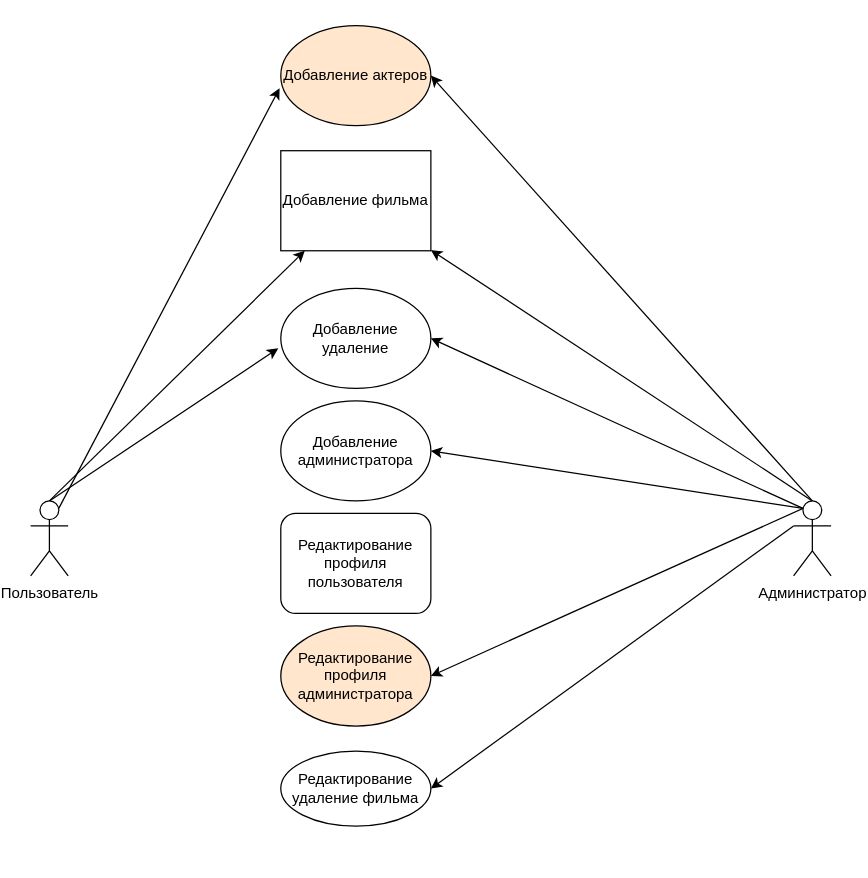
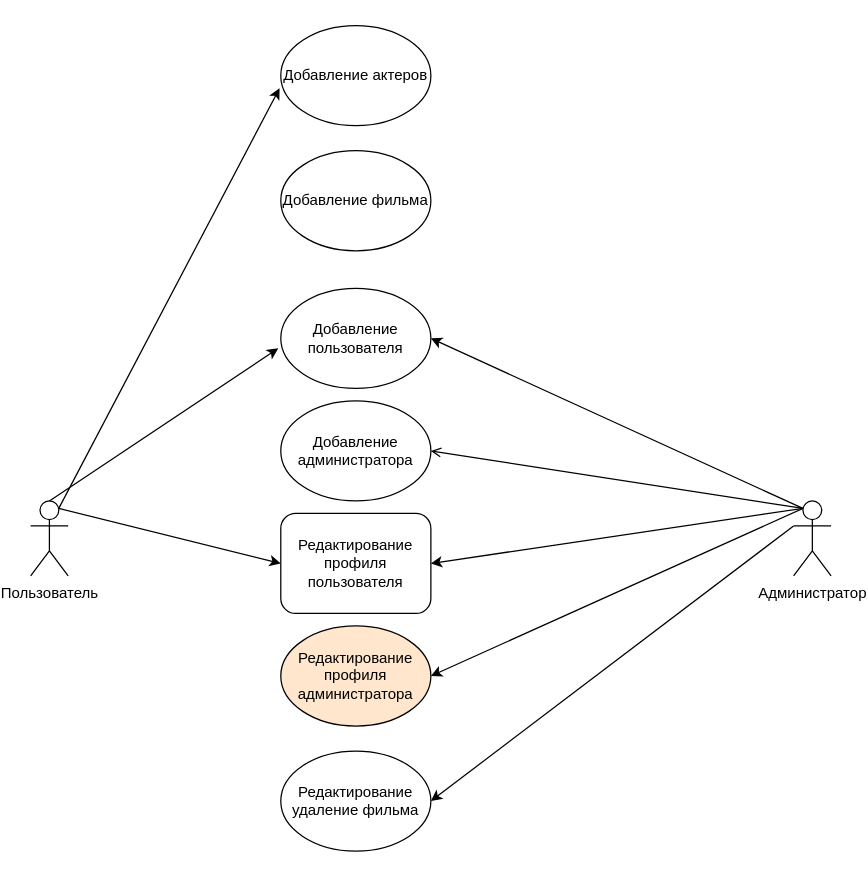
node "Добавление актеров": fillcolor #ffe6cc -> #ffffff
node "Добавление фильма": shape rectangle -> ellipse
edge "Администратор" -> "Добавление актеров": removed
node "Добавление удаление": label "Добавление удаление" -> "Добавление пользователя"
edge "Пользователь" -> "Добавление фильма": removed
edge "Администратор" -> "Добавление фильма": removed
edge "Администратор" -> "Добавление администратора": arrowhead classic -> open
edge "Пользователь" -> "Редактирование профиля пользователя": added
edge "Администратор" -> "Редактирование профиля пользователя": added
node "Редактирование удаление фильма": size 150x75 -> 150x100
